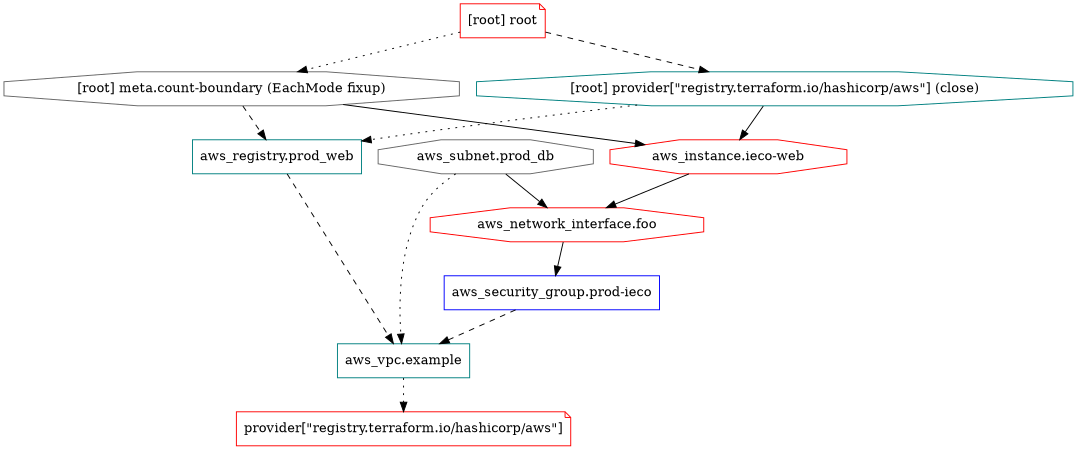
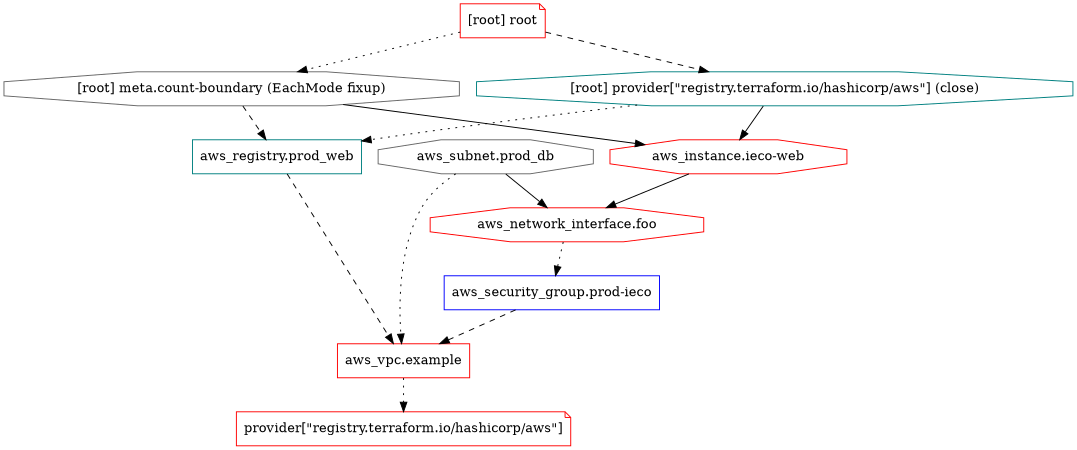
edge "aws_network_interface.foo" -> "aws_security_group.prod-ieco": style solid -> dotted
node "aws_vpc.example": color teal -> red
